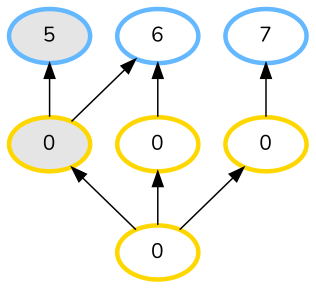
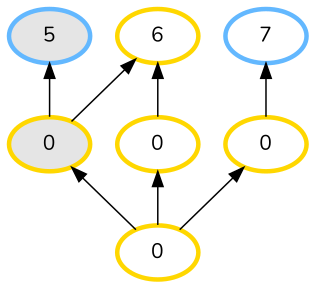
node "6": color steelblue1 -> gold
